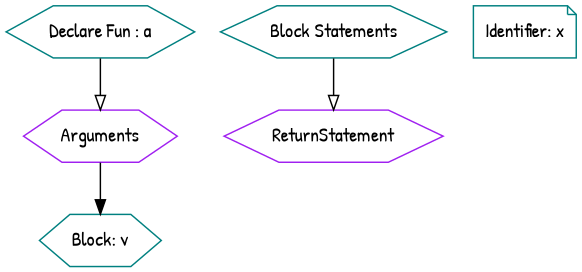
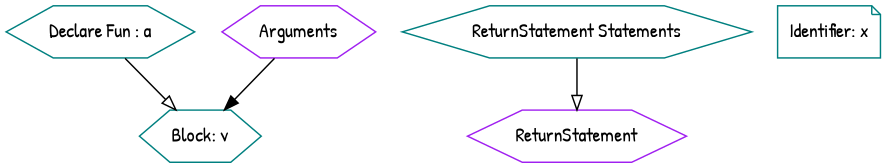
node "Block Statements": label "Block Statements" -> "ReturnStatement Statements"
edge "Declare Fun : a" -> "Arguments": now "Declare Fun : a" -> "Block: v"
